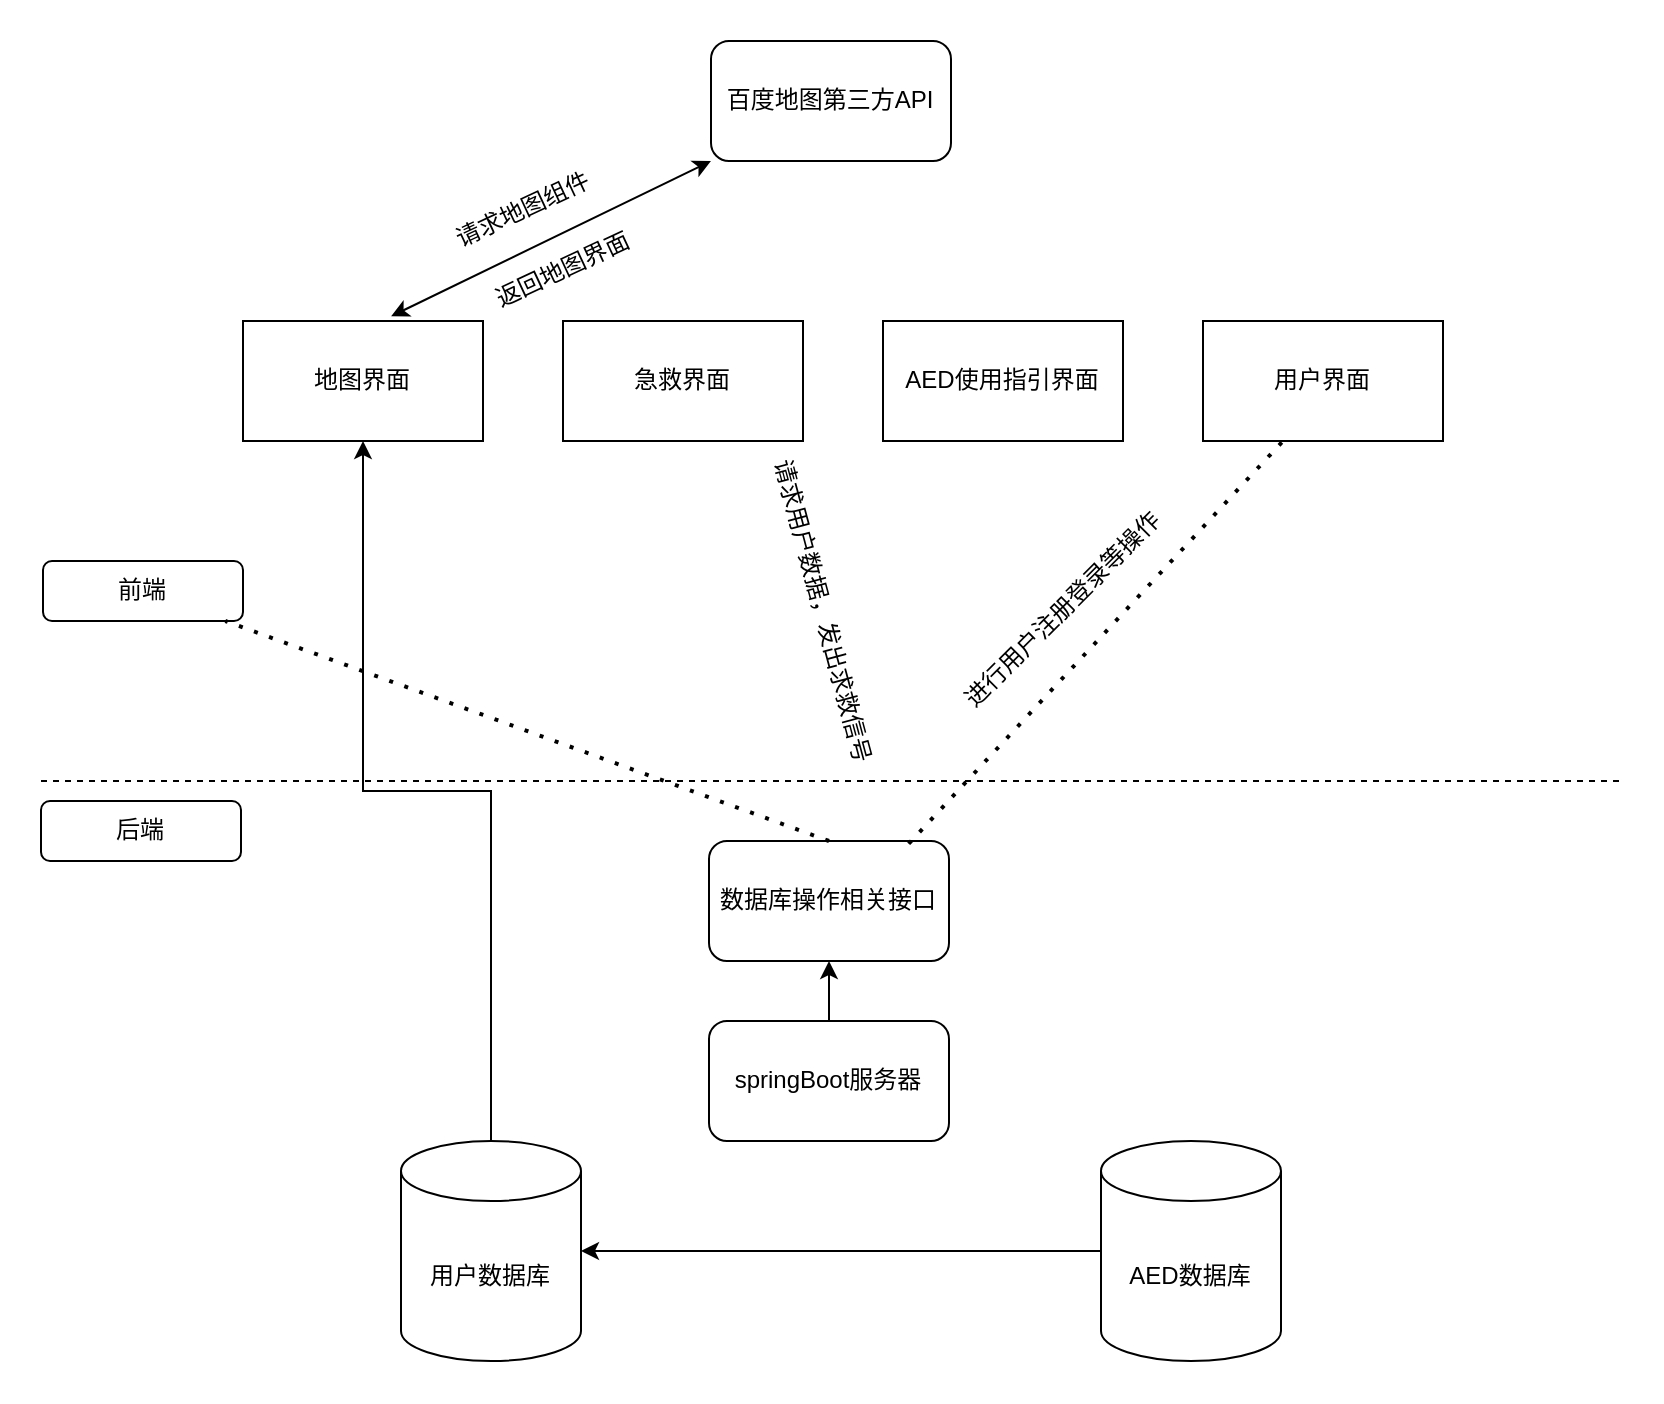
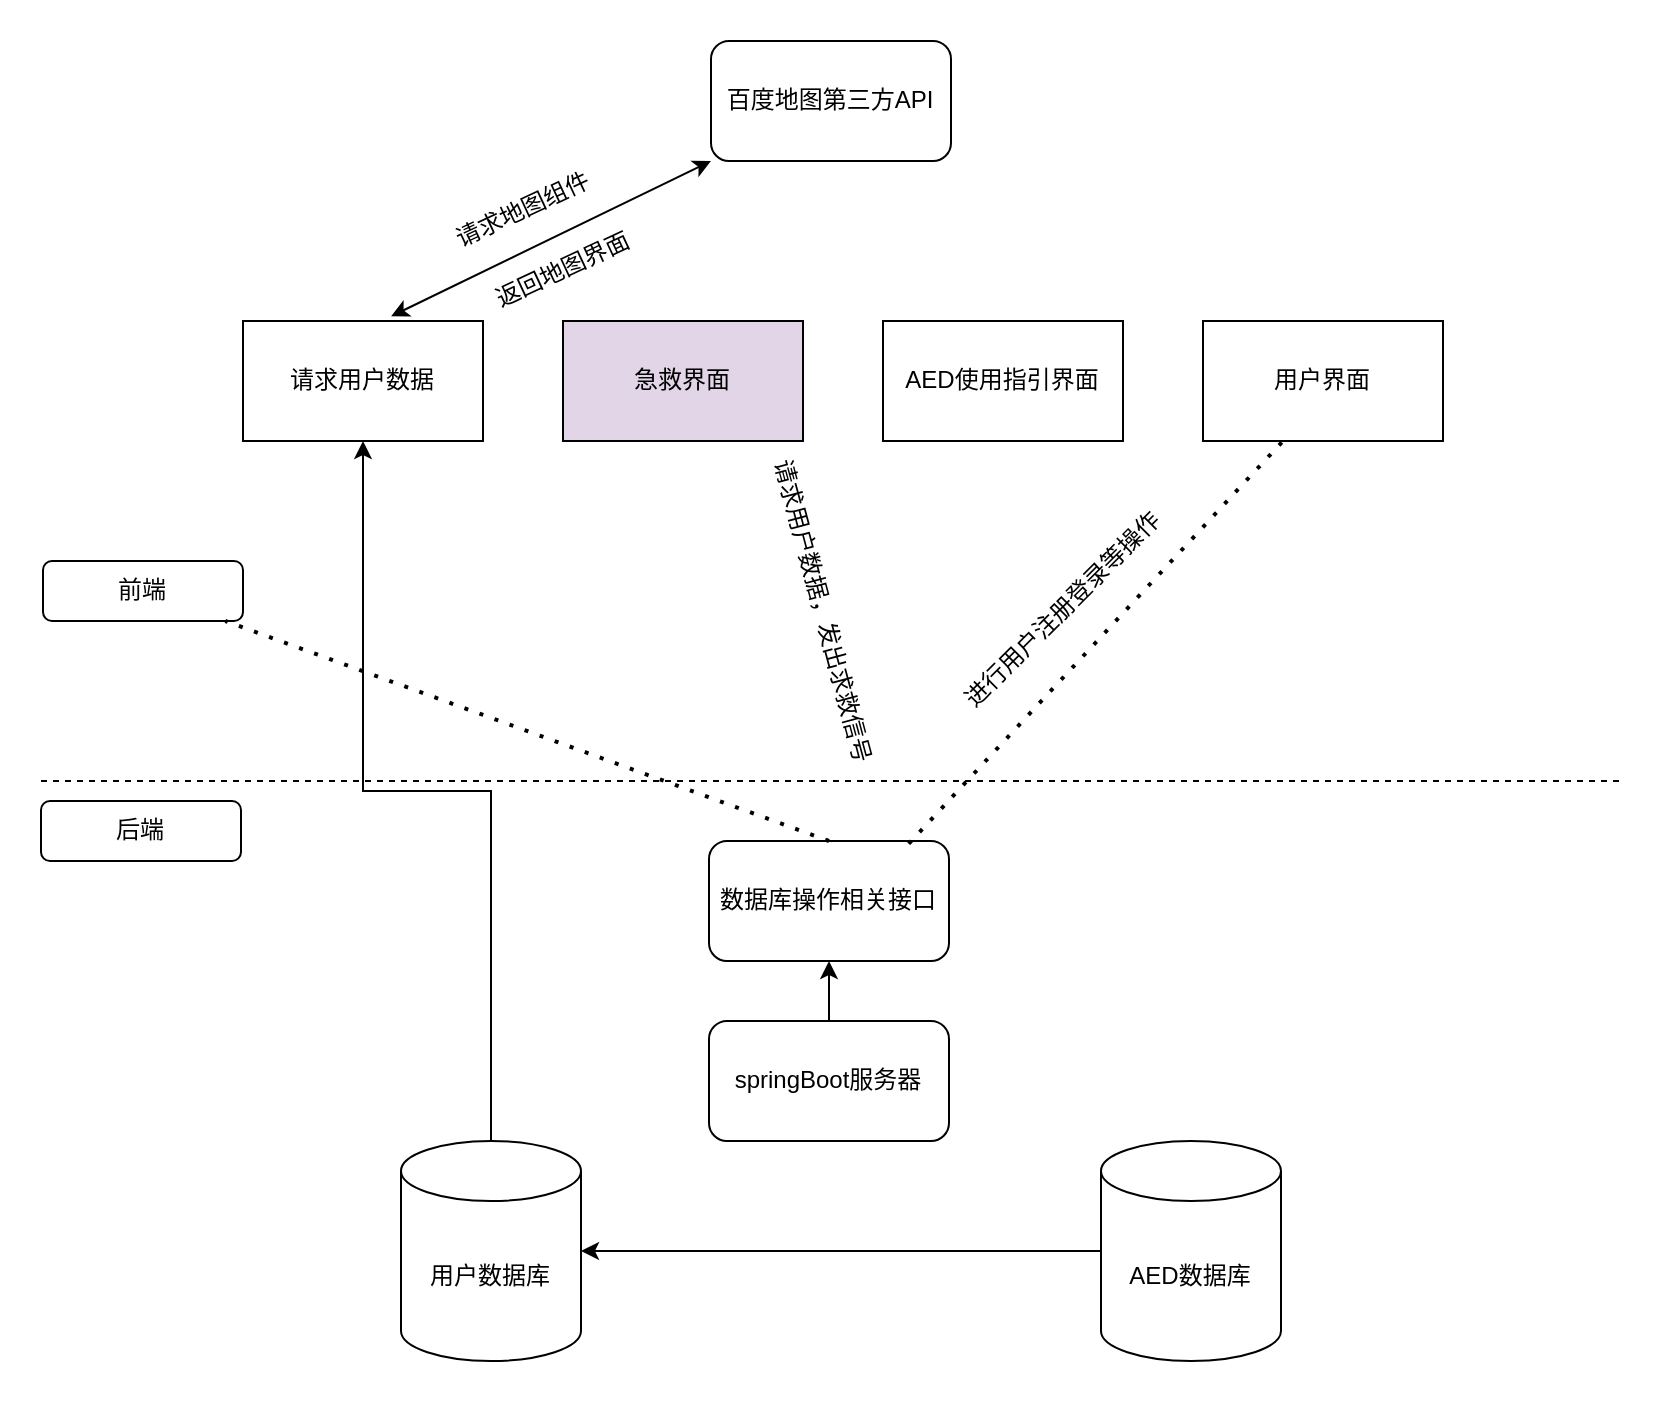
node "地图界面": label "地图界面" -> "请求用户数据"
node "急救界面": fillcolor #ffffff -> #e1d5e7
